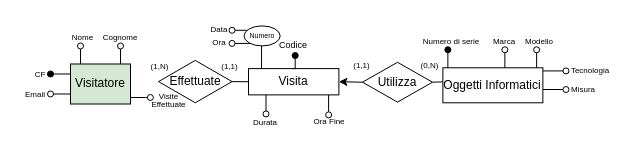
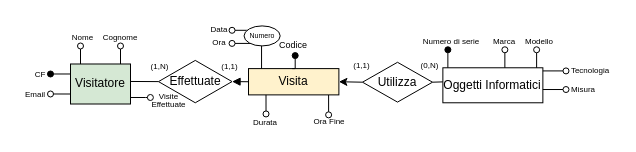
edge "Effettuate" -- "Visitatore": added
edge "Effettuate" -- "Visita": arrowhead none -> block
node "Visita": fillcolor #ffffff -> #fff2cc
